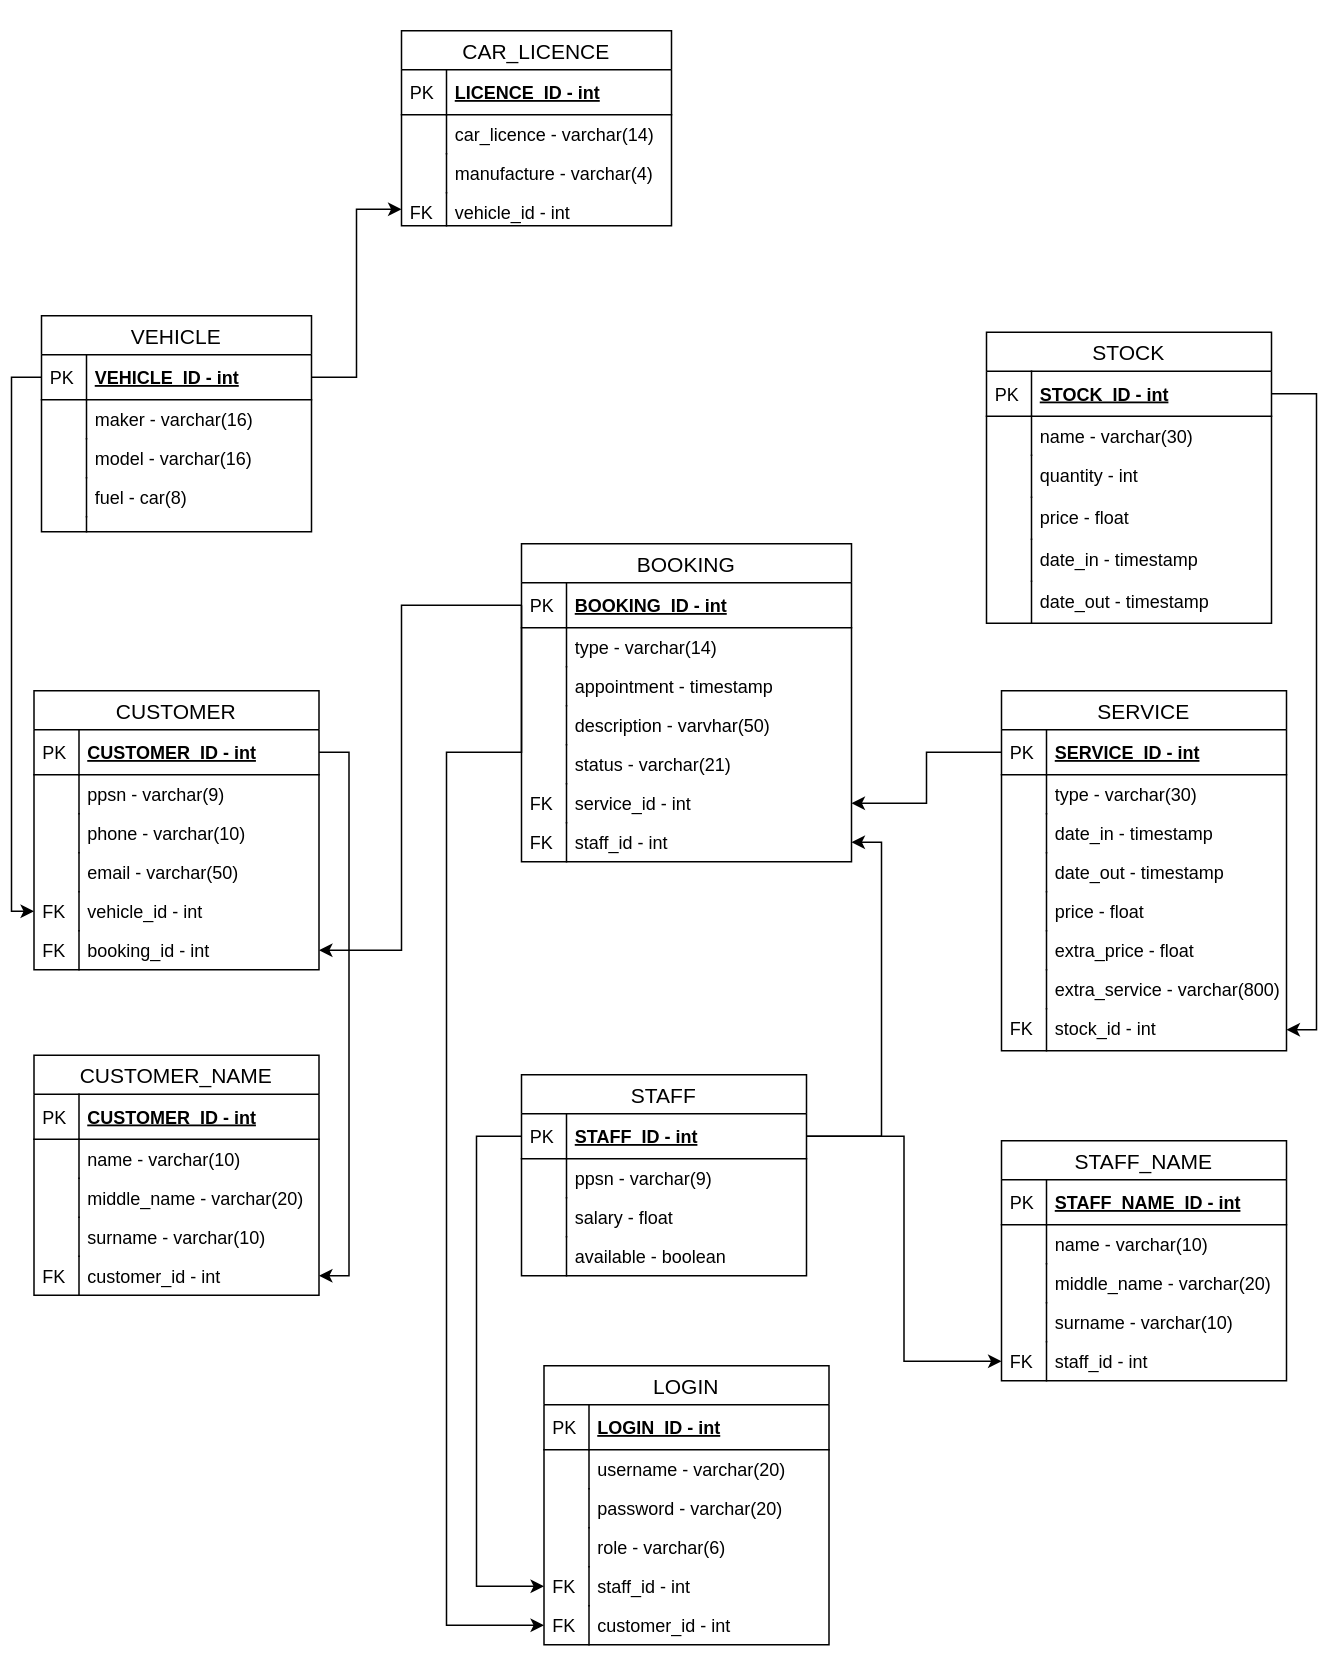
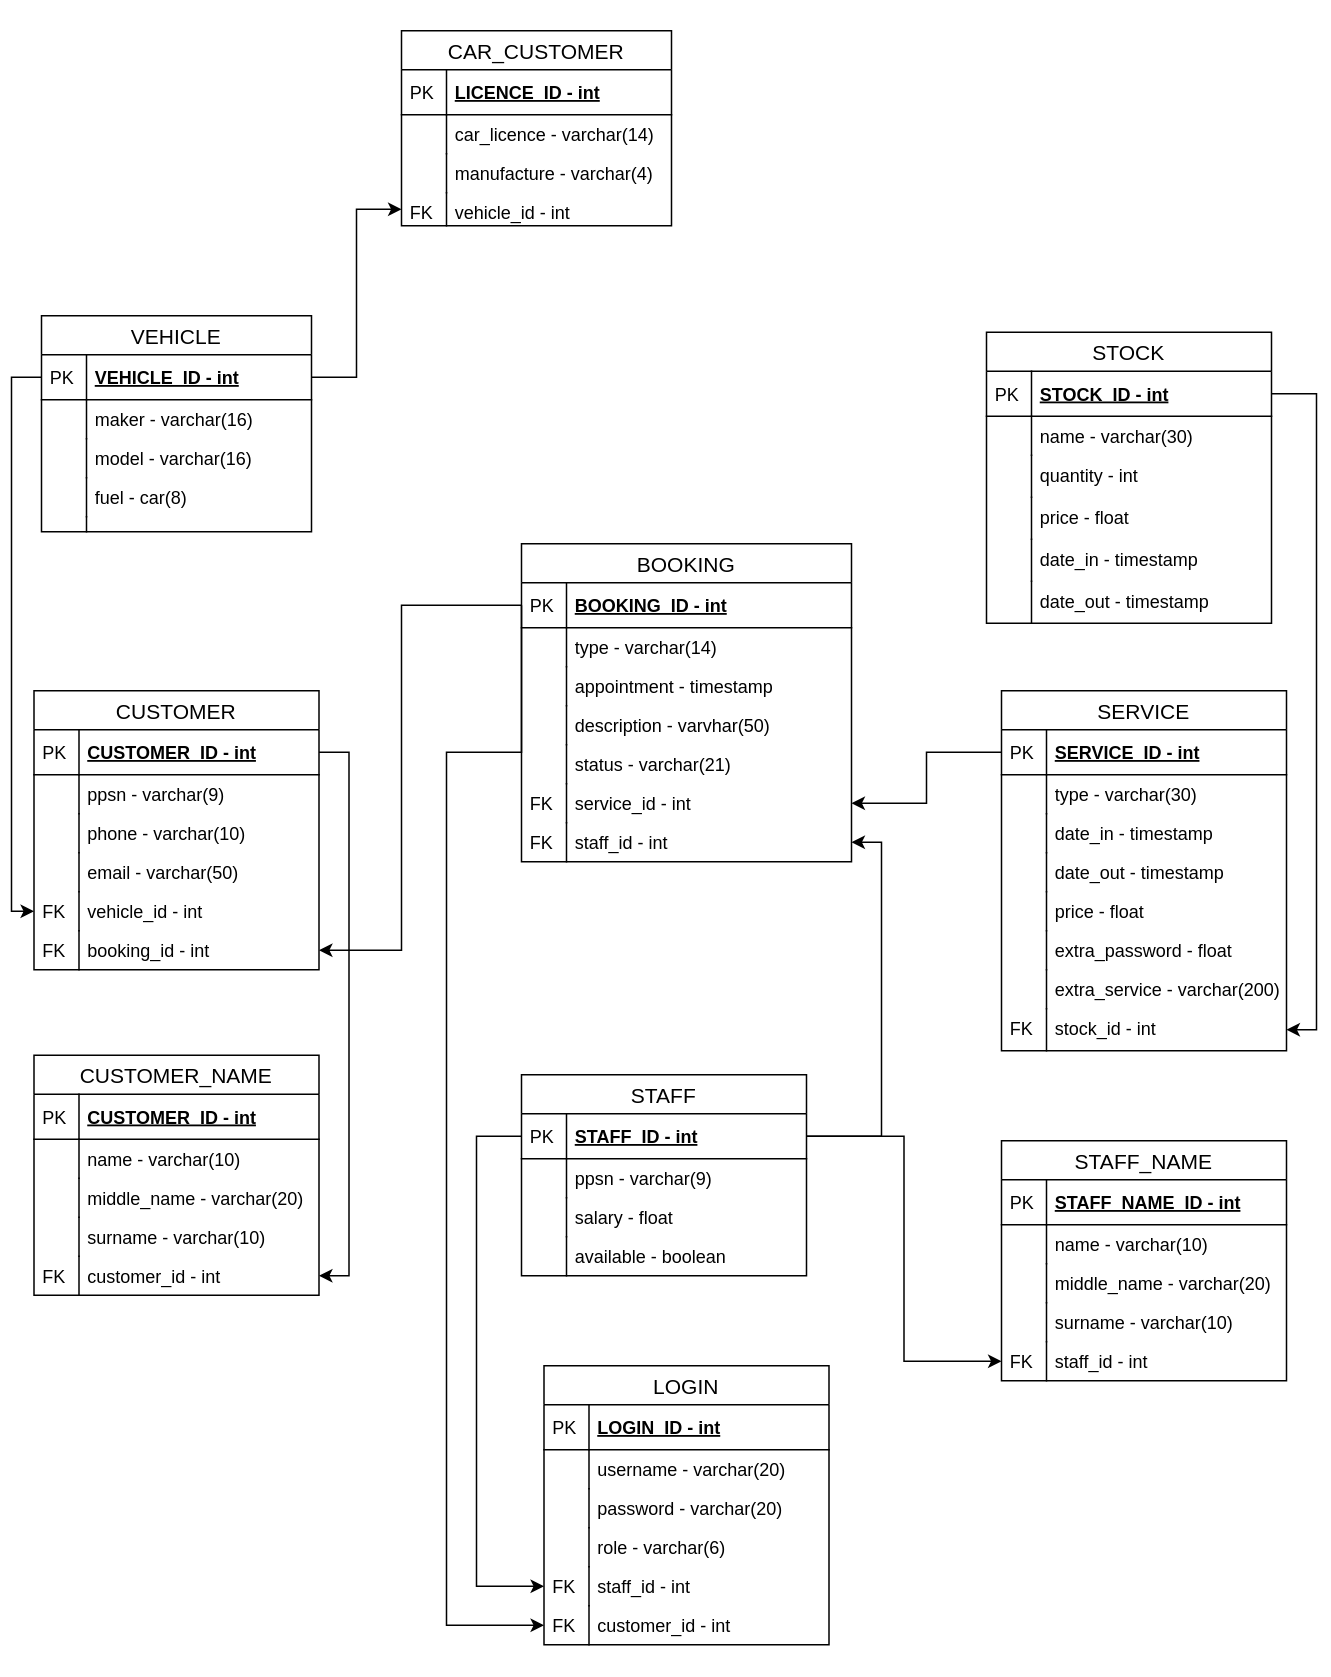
node "CAR_LICENCE": label "CAR_LICENCE" -> "CAR_CUSTOMER"
node "extra_price - float": label "extra_price - float" -> "extra_password - float"
node "extra_service - varchar(800)": label "extra_service - varchar(800)" -> "extra_service - varchar(200)"
